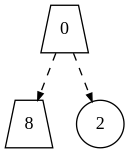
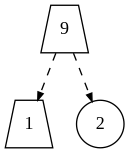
node "0": label "0" -> "9"
node "8": label "8" -> "1"
